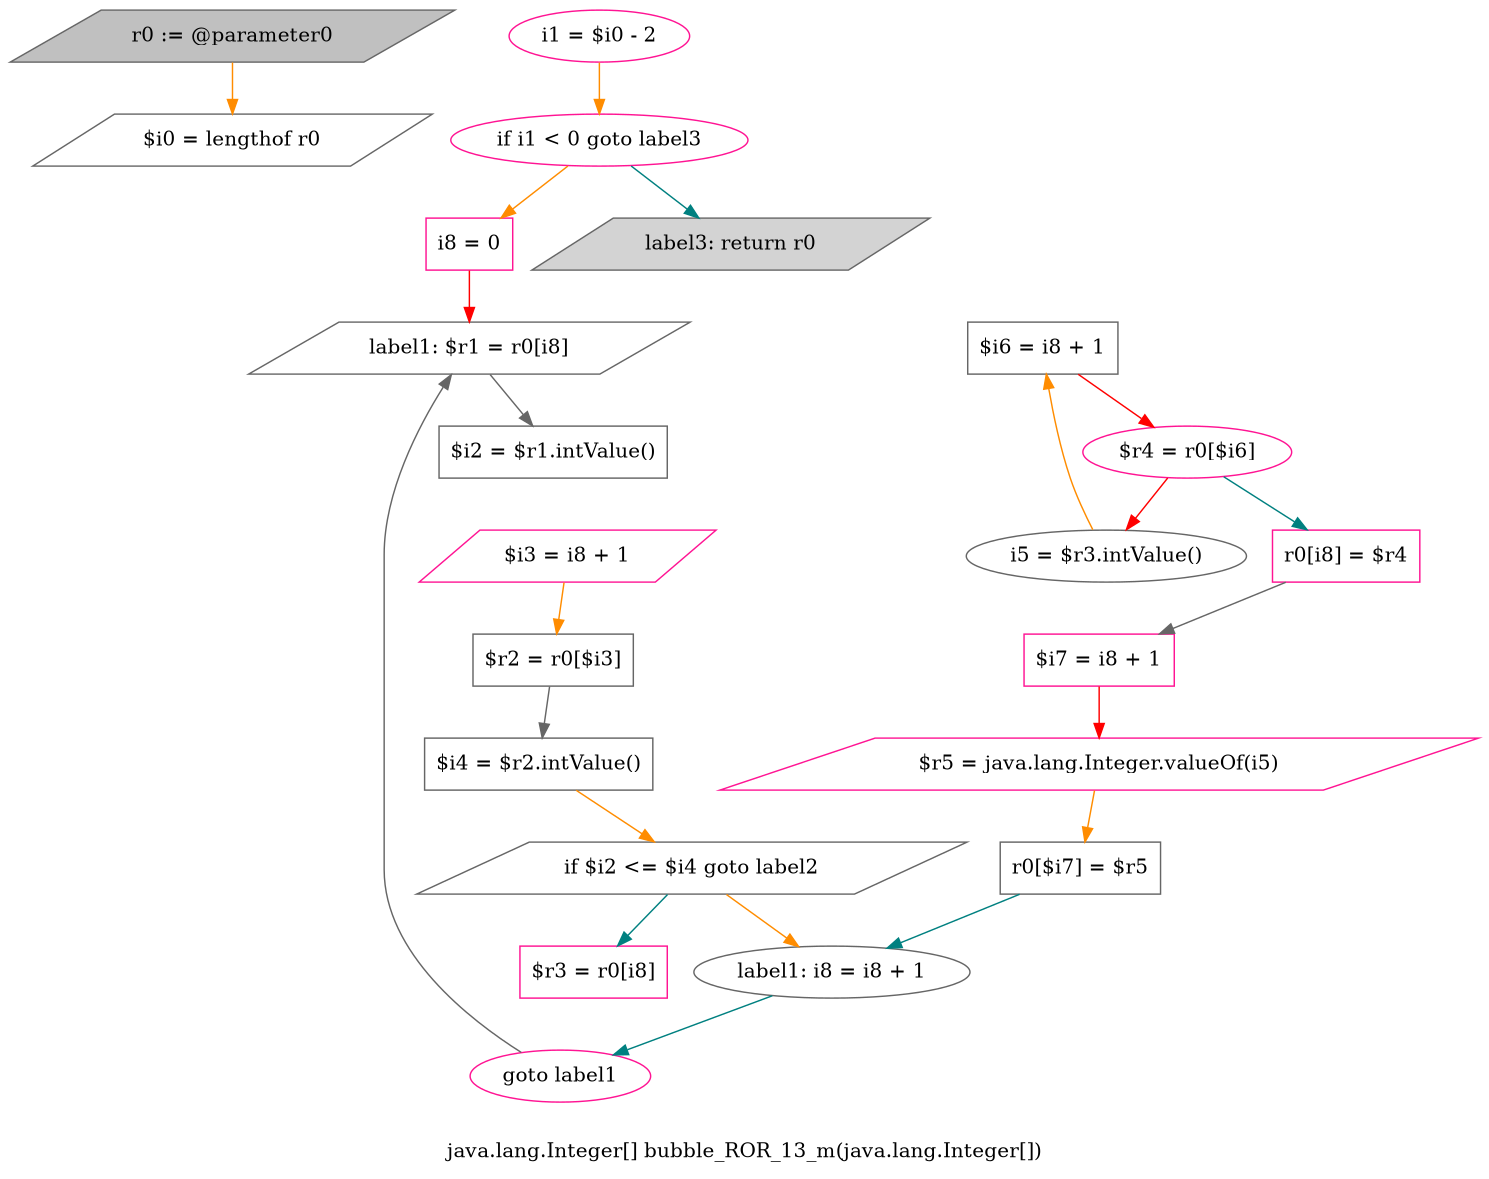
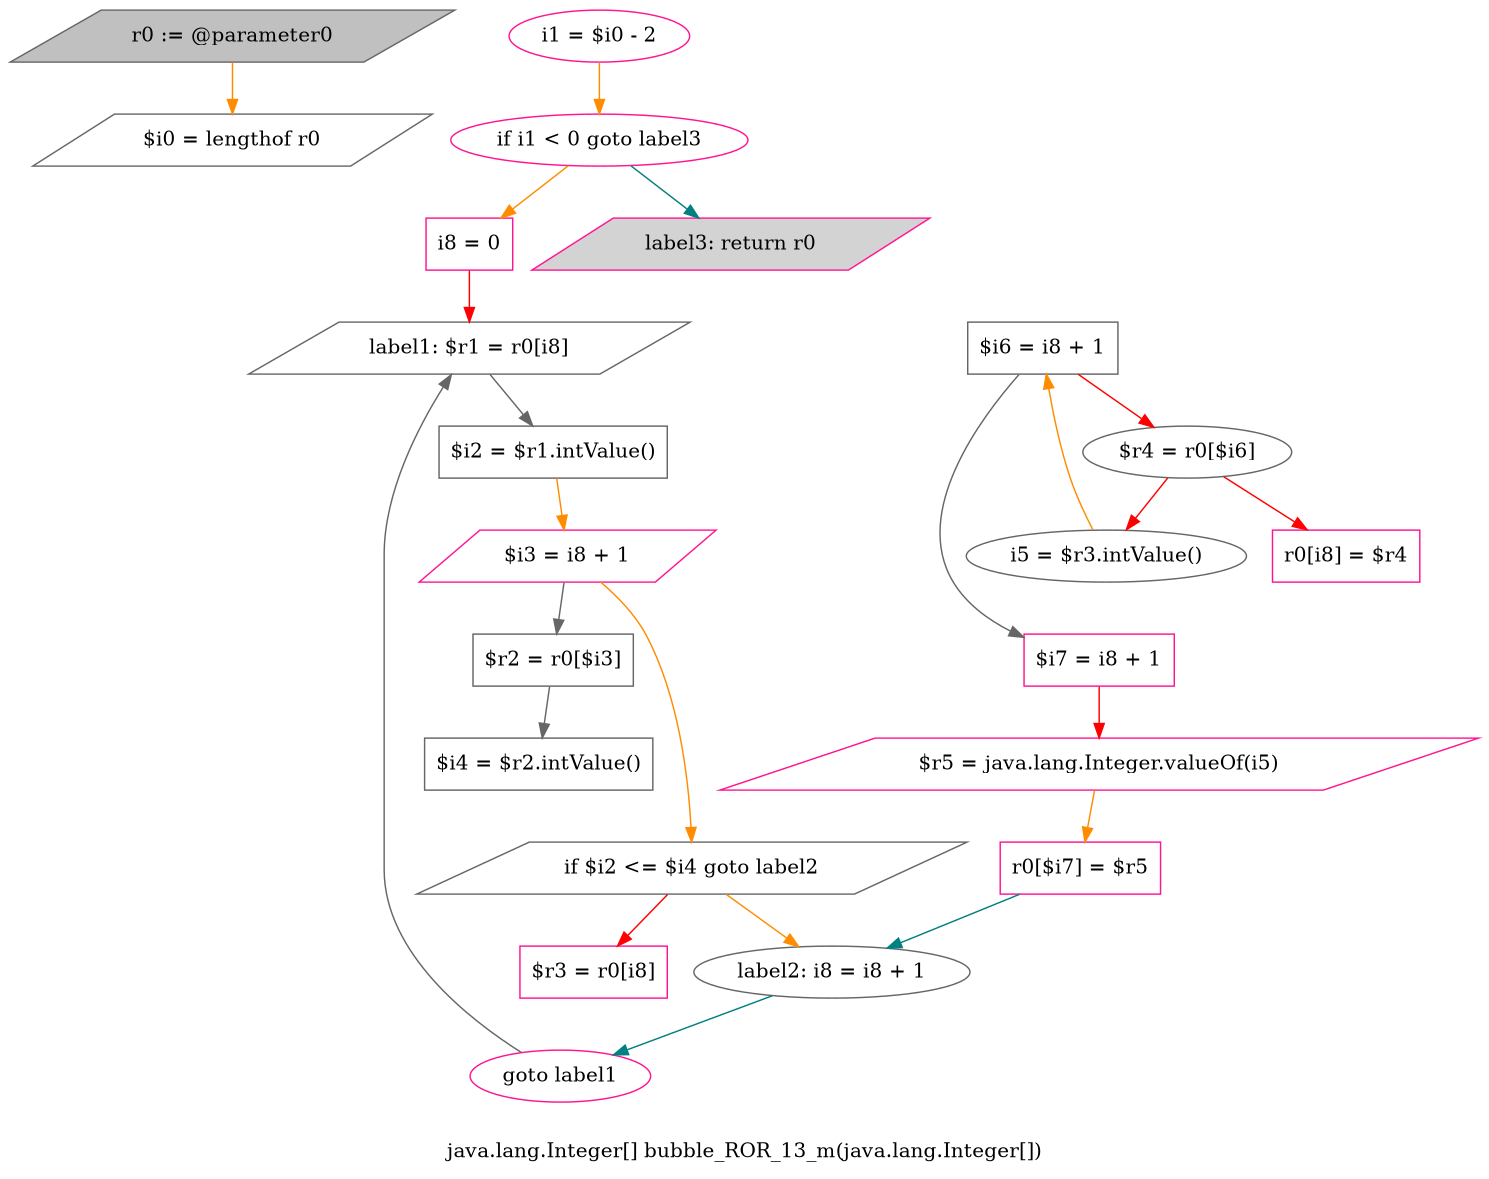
node "label3: return r0": color gray40 -> deeppink
node "$r4 = r0[$i6]": color deeppink -> gray40
edge "$i2 = $r1.intValue()" -> "$i3 = i8 + 1": added
edge "$r4 = r0[$i6]" -> "r0[i8] = $r4": color teal -> red
edge "$i3 = i8 + 1" -> "$r2 = r0[$i3]": color darkorange -> gray40
edge "r0[i8] = $r4" -> "$i7 = i8 + 1": now "$i6 = i8 + 1" -> "$i7 = i8 + 1"
edge "$i4 = $r2.intValue()" -> "if $i2 <= $i4 goto label2": now "$i3 = i8 + 1" -> "if $i2 <= $i4 goto label2"
node "r0[$i7] = $r5": color gray40 -> deeppink
edge "if $i2 <= $i4 goto label2" -> "$r3 = r0[i8]": color teal -> red
node "label1: i8 = i8 + 1": label "label1: i8 = i8 + 1" -> "label2: i8 = i8 + 1"
